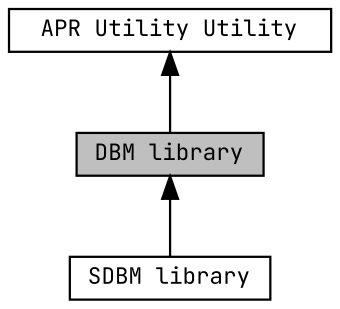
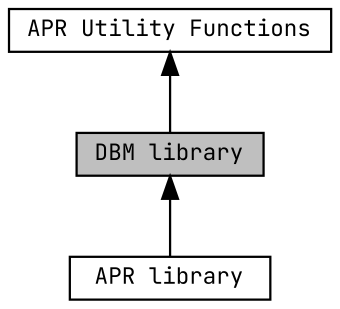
node "APR Utility Utility": label "APR Utility Utility" -> "APR Utility Functions"
node "SDBM library": label "SDBM library" -> "APR library"
